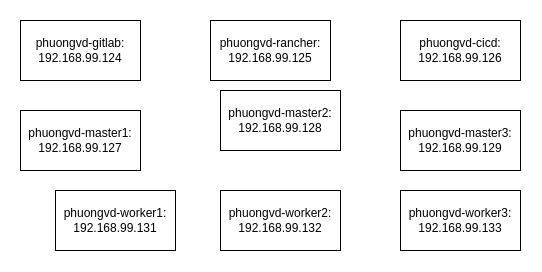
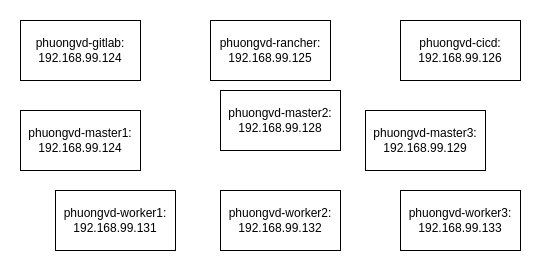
node "phuongvd-master1: 192.168.99.127": label "phuongvd-master1: 192.168.99.127" -> "phuongvd-master1: 192.168.99.124"
node "phuongvd-master3: 192.168.99.129": moved (461, 141) -> (426, 141)
